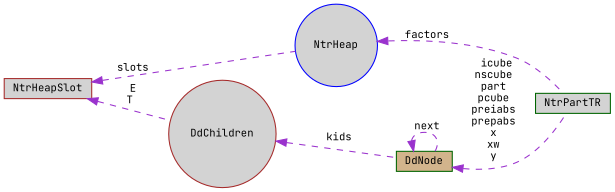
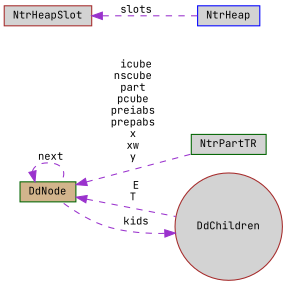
node "NtrHeap": shape circle -> box
edge "NtrPartTR" -> "NtrHeap": removed, label "factors"
edge "DdChildren" -> "NtrHeapSlot": now "DdChildren" -> "DdNode"
